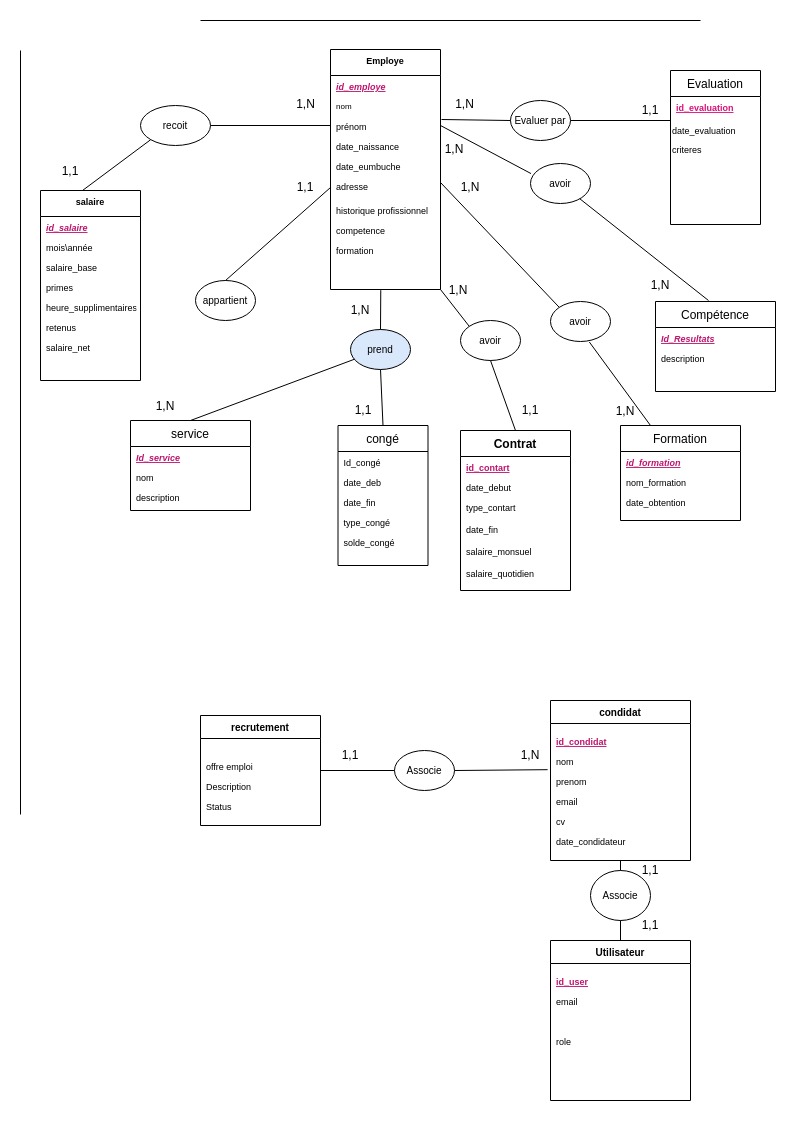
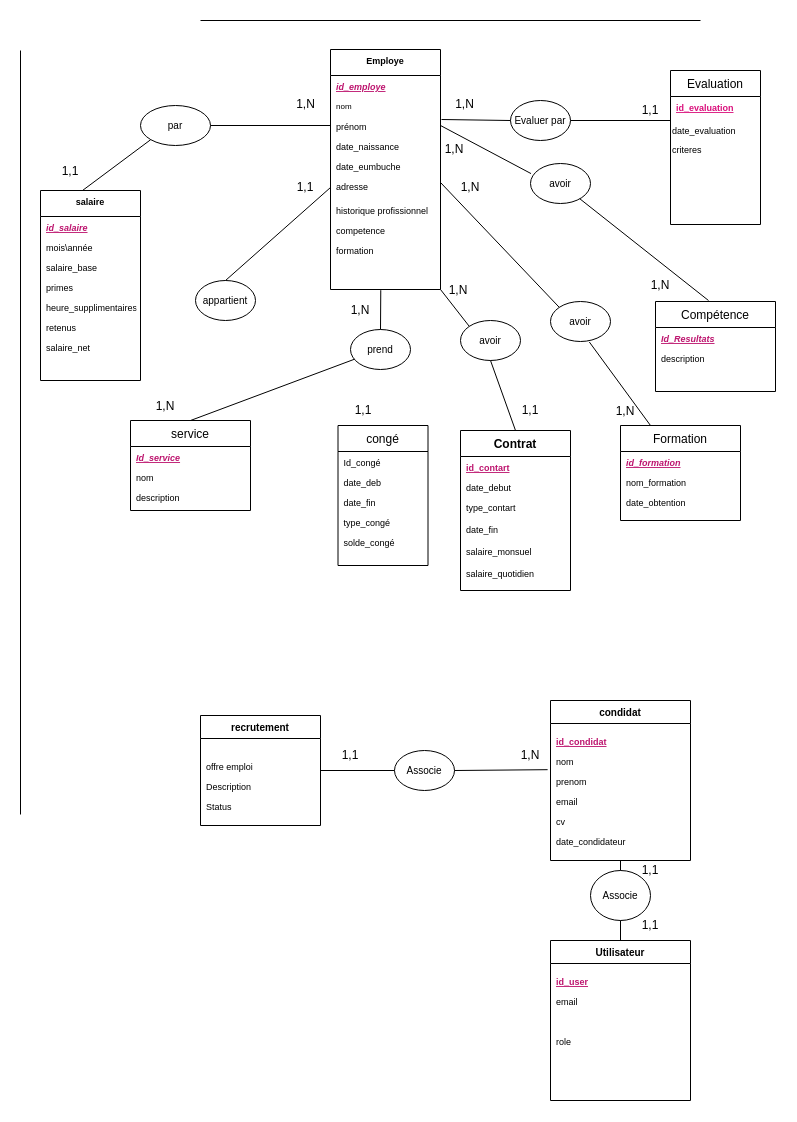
node "recoit": label "recoit" -> "par"
node "prend": fillcolor #dae8fc -> #ffffff
edge "prend" -- "congé": removed
